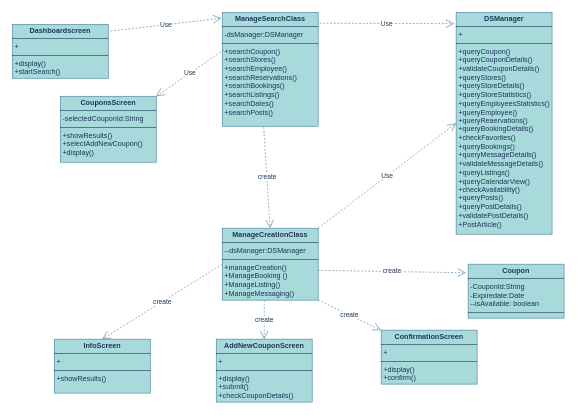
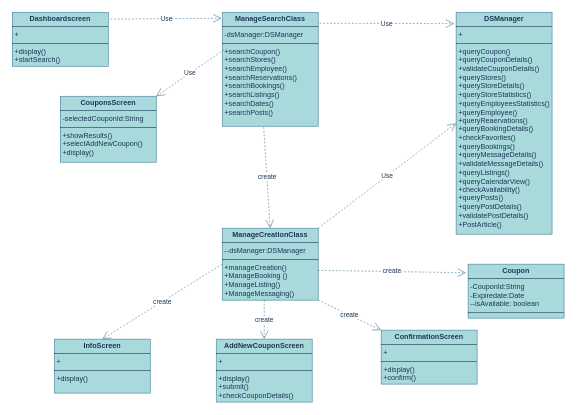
node "Dashboardscreen + +display() +startSearch()": moved (60, 51) -> (60, 39)
node "InfoScreen + +showResults()": label "InfoScreen + +showResults()" -> "InfoScreen + +display()"
